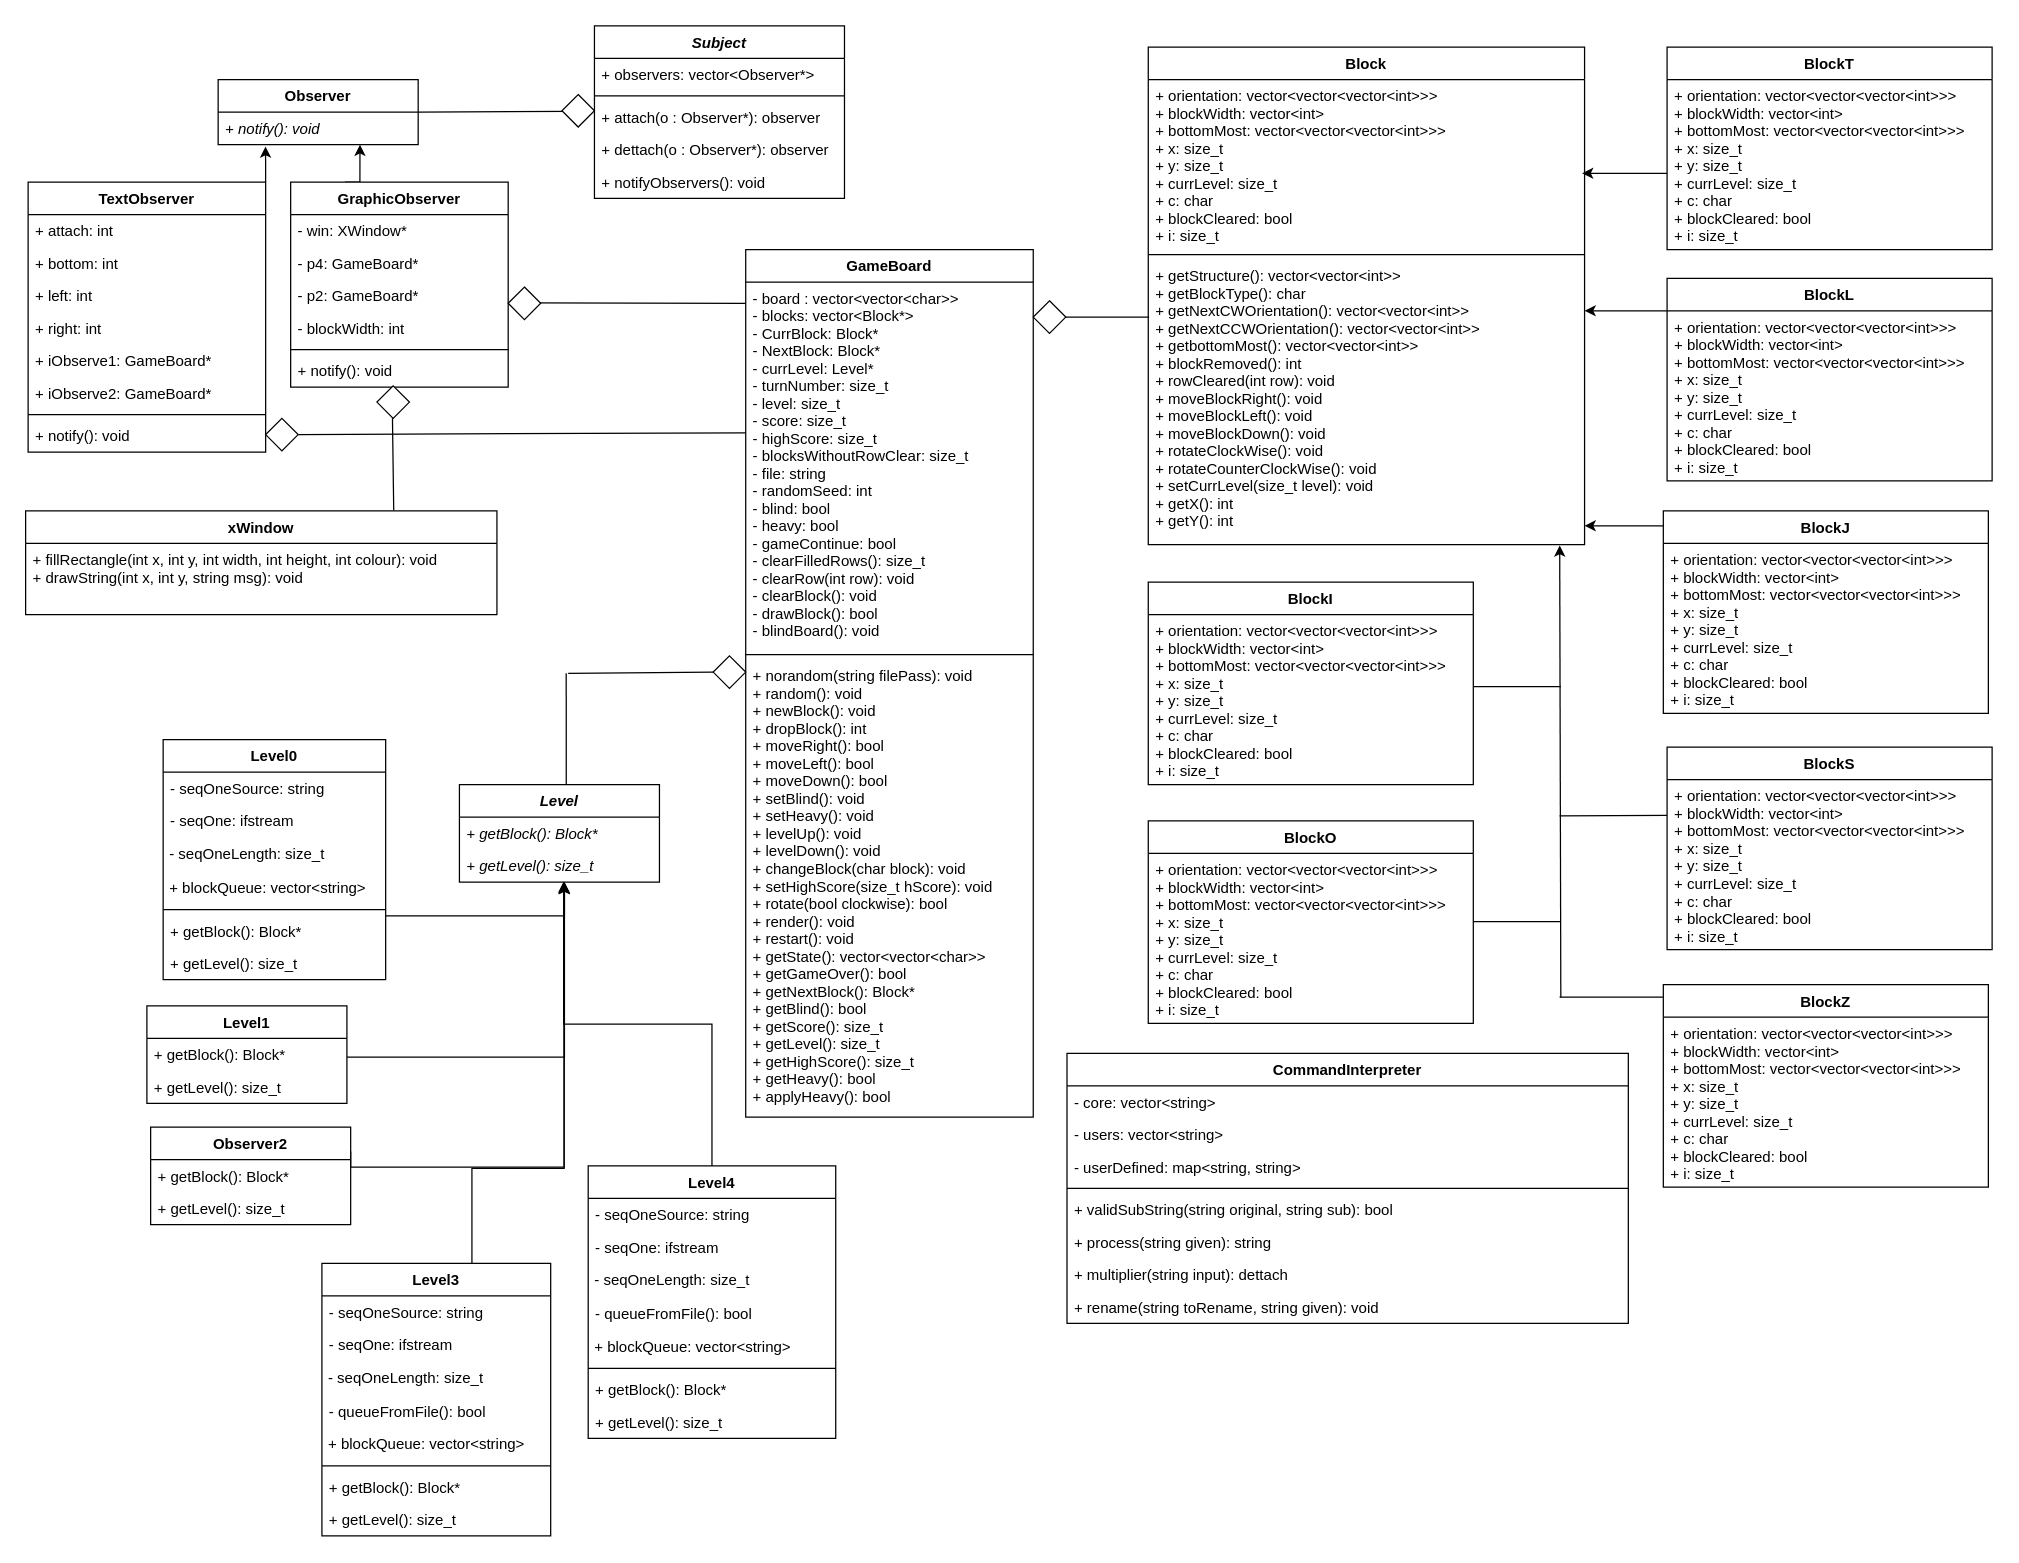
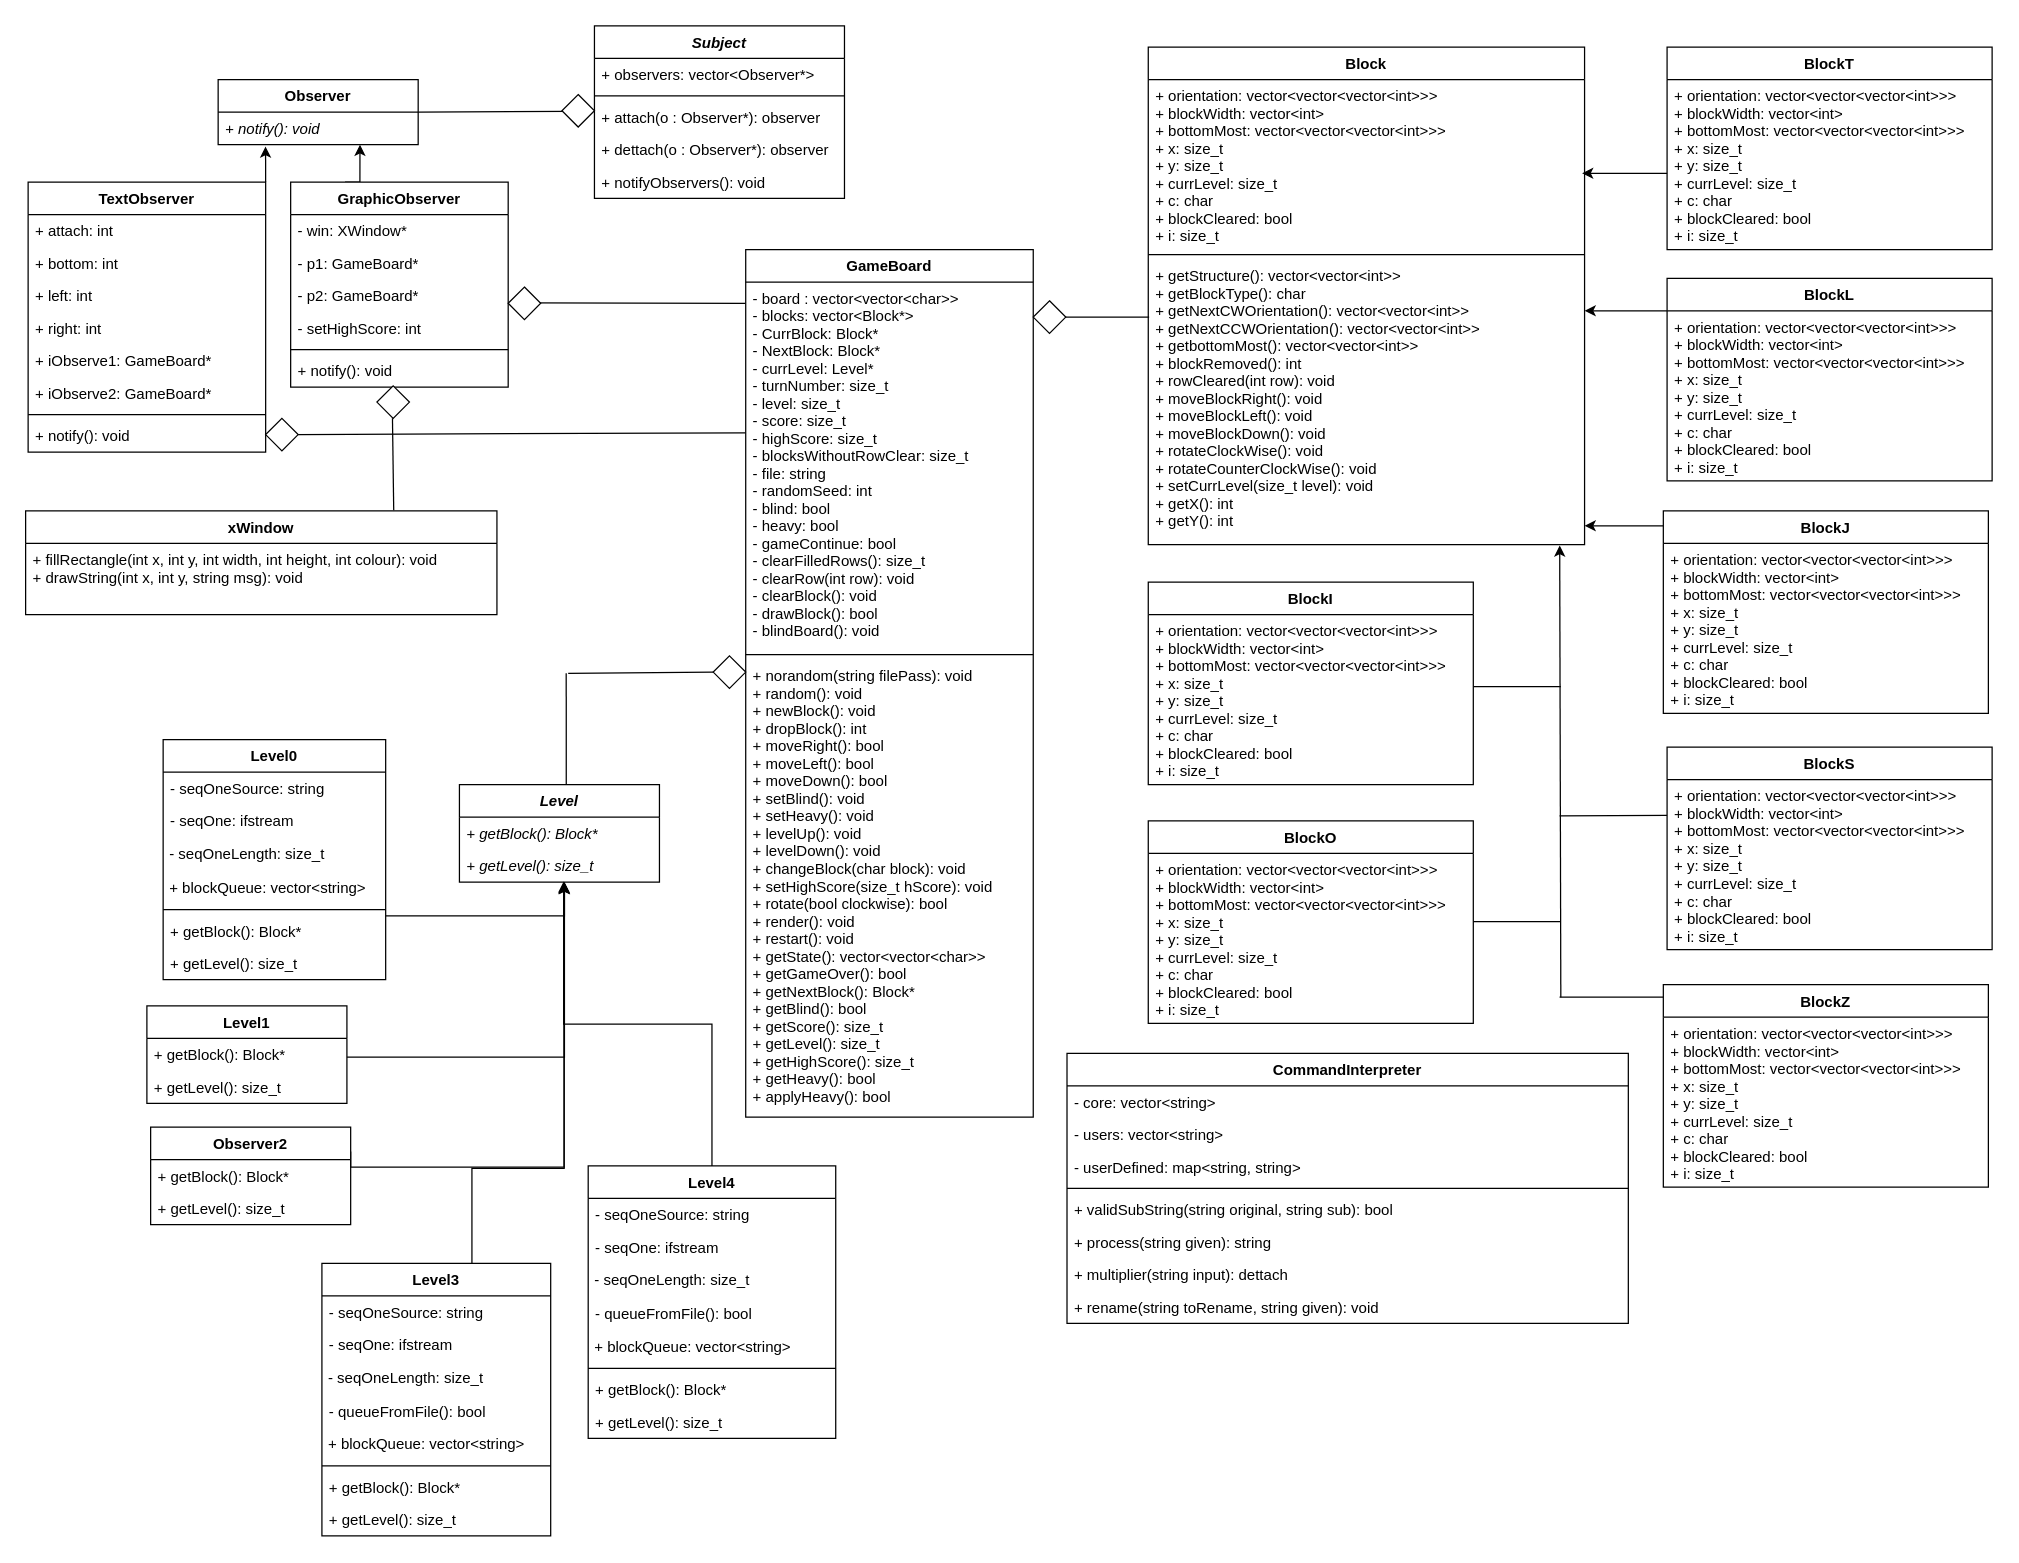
node "- p4: GameBoard*": label "- p4: GameBoard*" -> "- p1: GameBoard*"
node "- blockWidth: int": label "- blockWidth: int" -> "- setHighScore: int"
